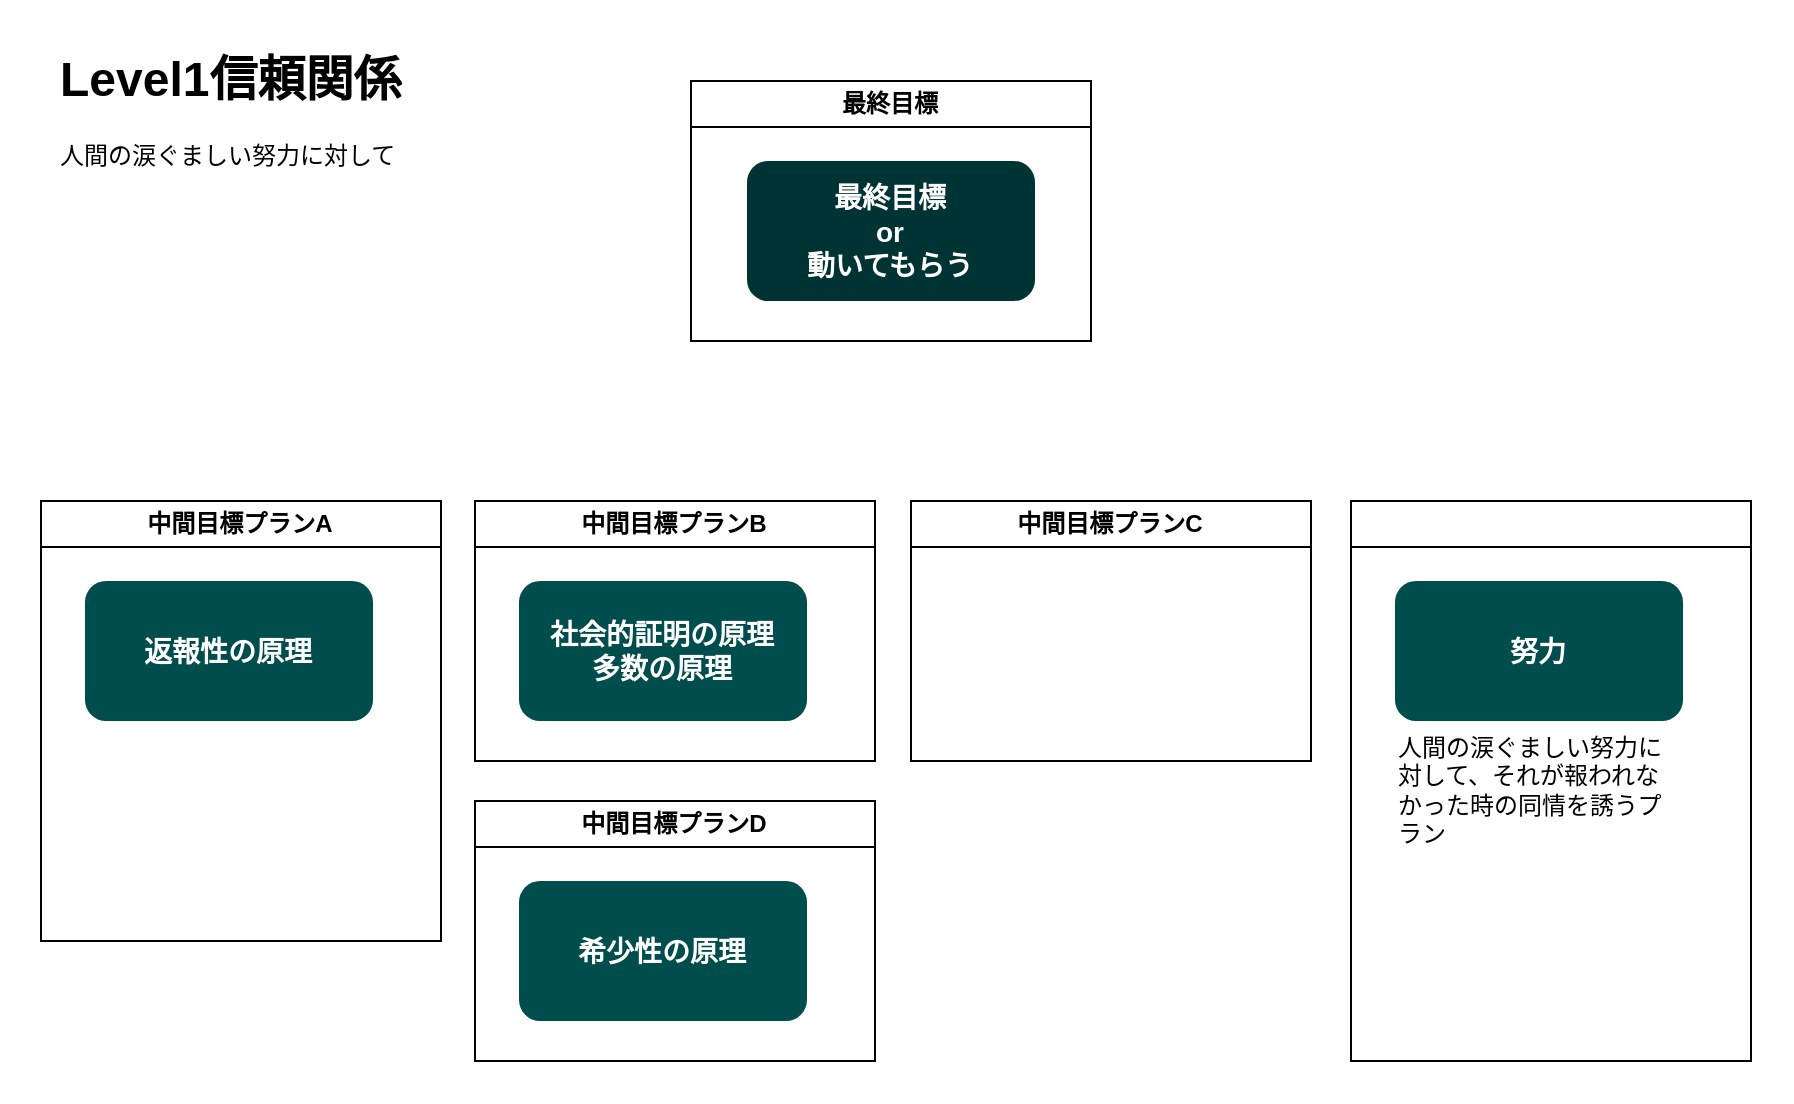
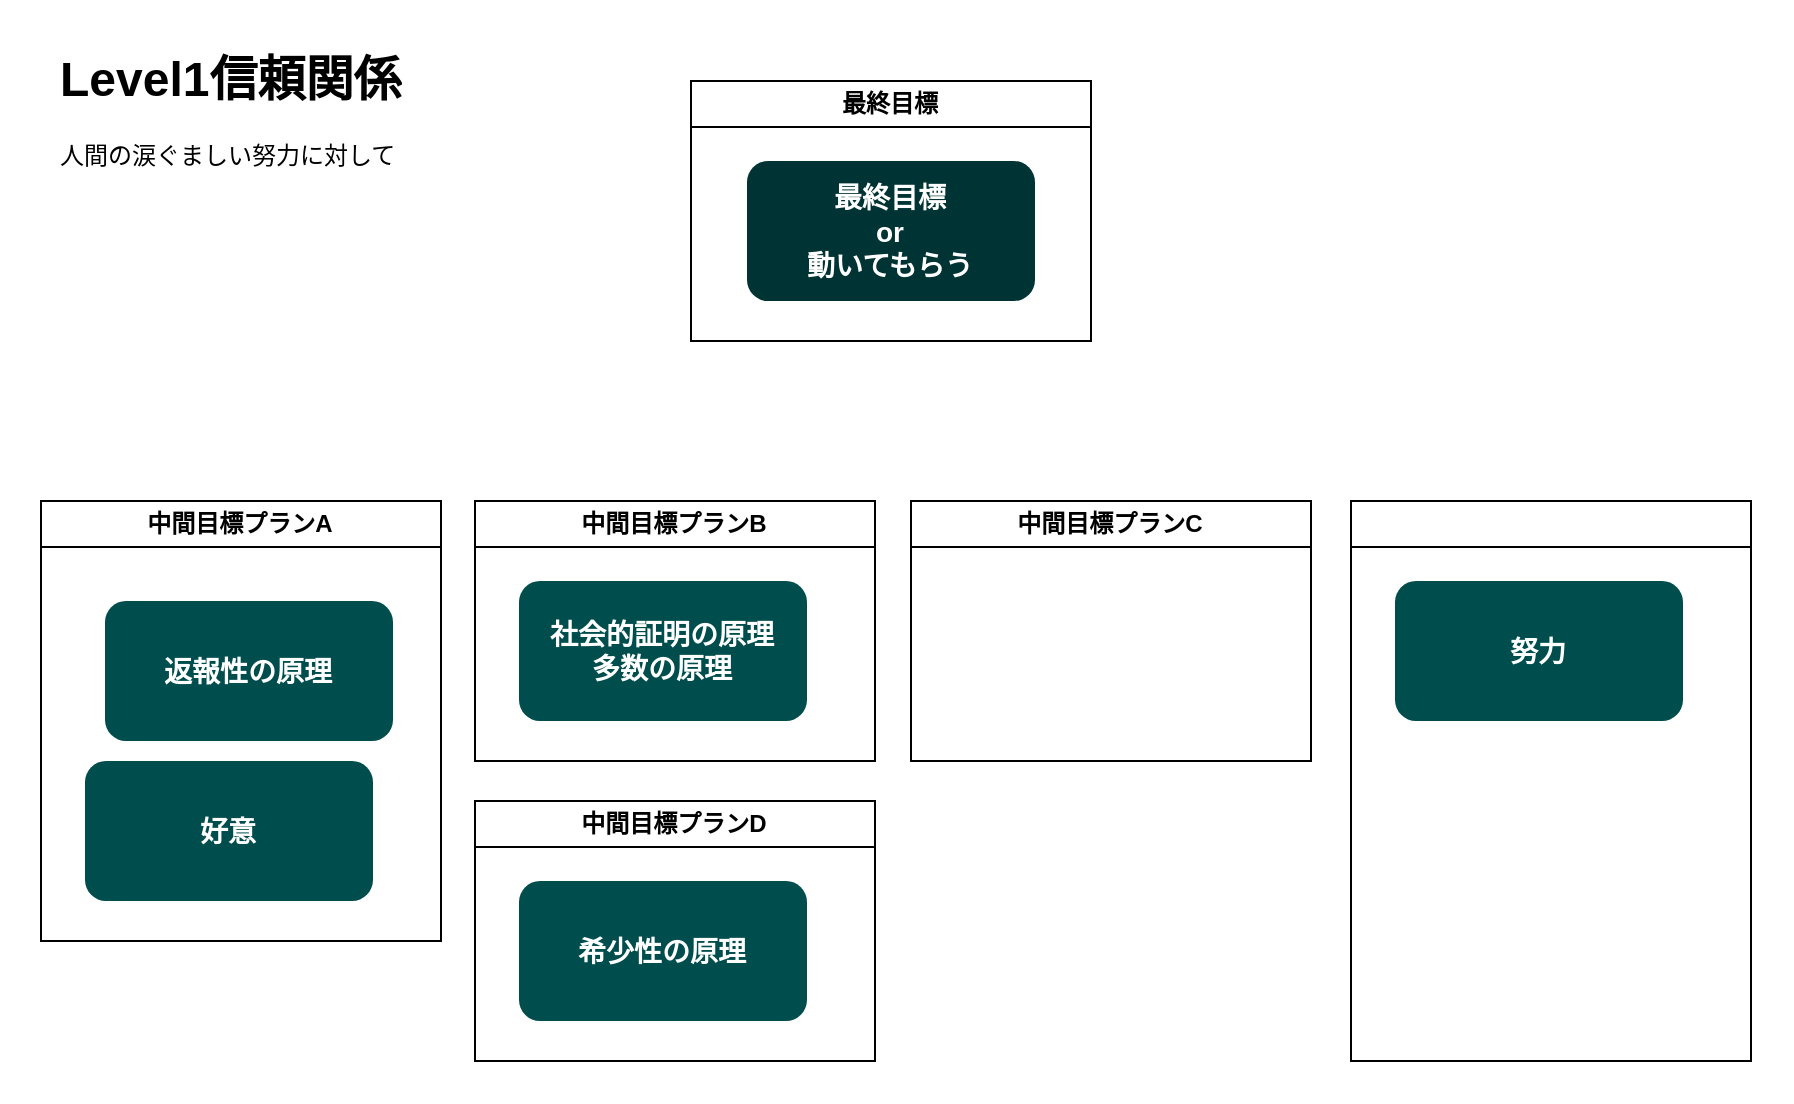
node "返報性の原理": moved (229, 651) -> (249, 671)
node "人間の涙ぐましい努力に対して、それが報われなかった時の同情を誘うプラン": removed
node "好意": added
